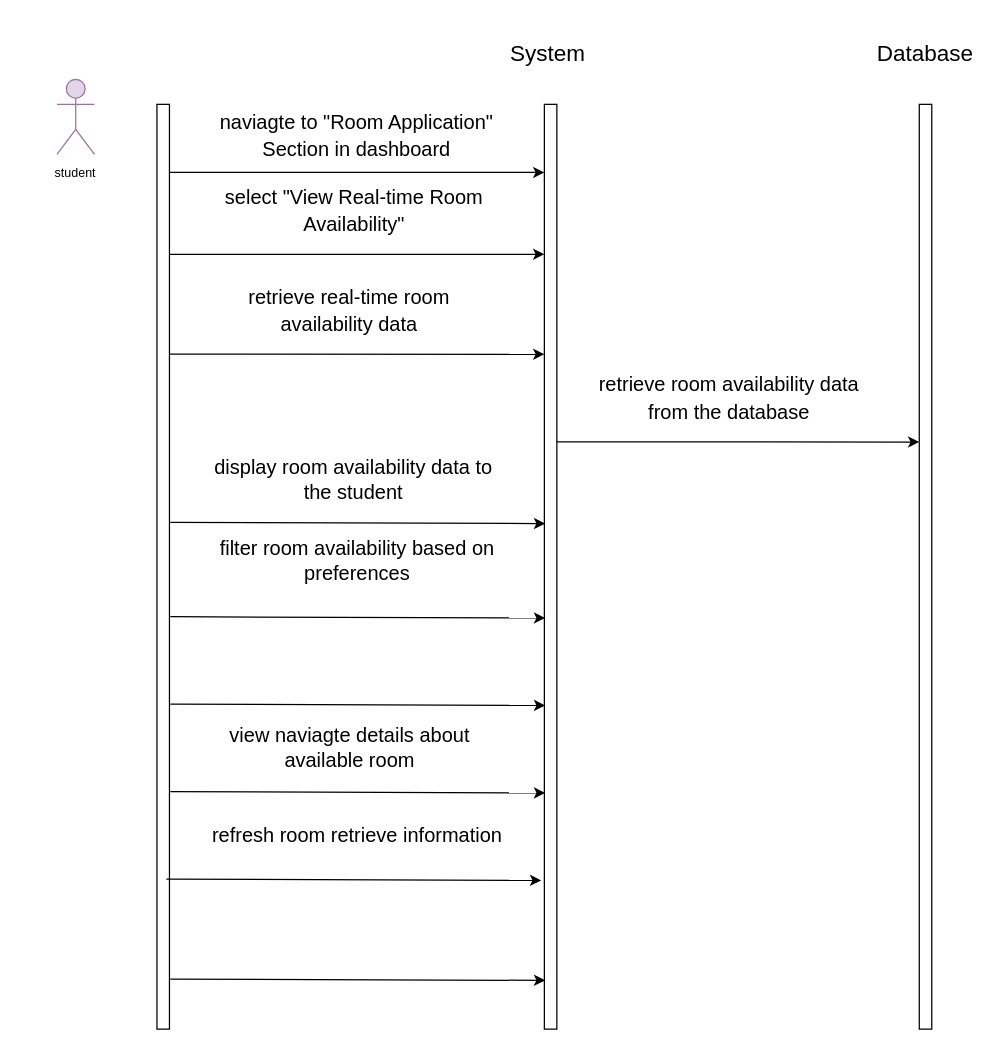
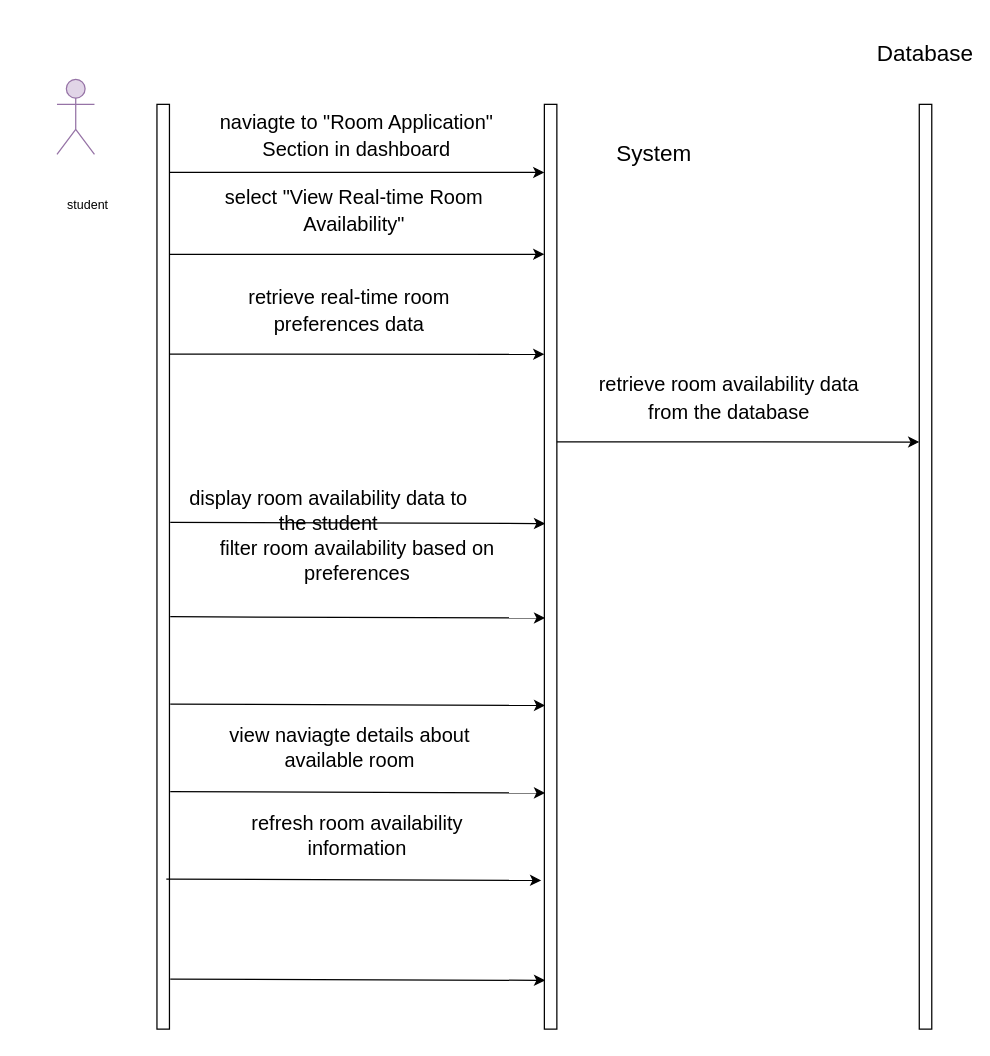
node "System": moved (551, 54) -> (657, 154)
node "student": moved (76, 173) -> (88, 204)
node "retrieve real-time room availability data": label "retrieve real-time room availability data" -> "retrieve real-time room preferences data"
node "display room availability data to the student": moved (354, 479) -> (329, 511)
node "refresh room retrieve information": label "refresh room retrieve information" -> "refresh room availability information"
